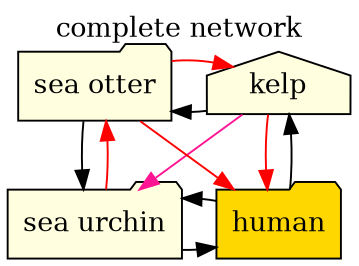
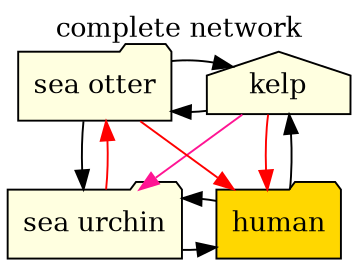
edge "sea otter" -> "kelp": color red -> black
